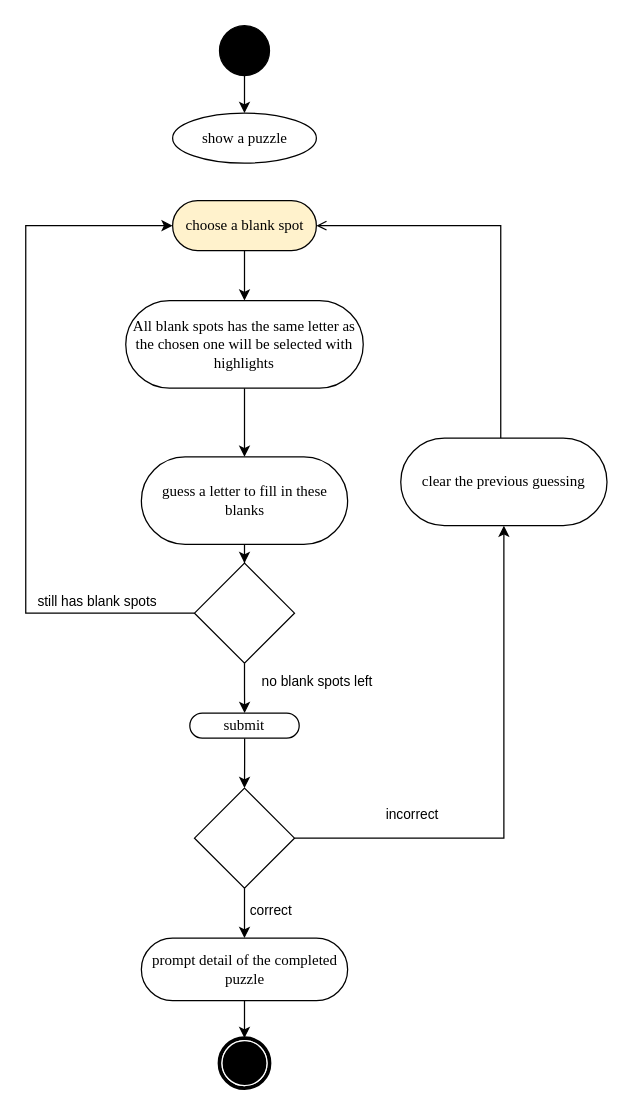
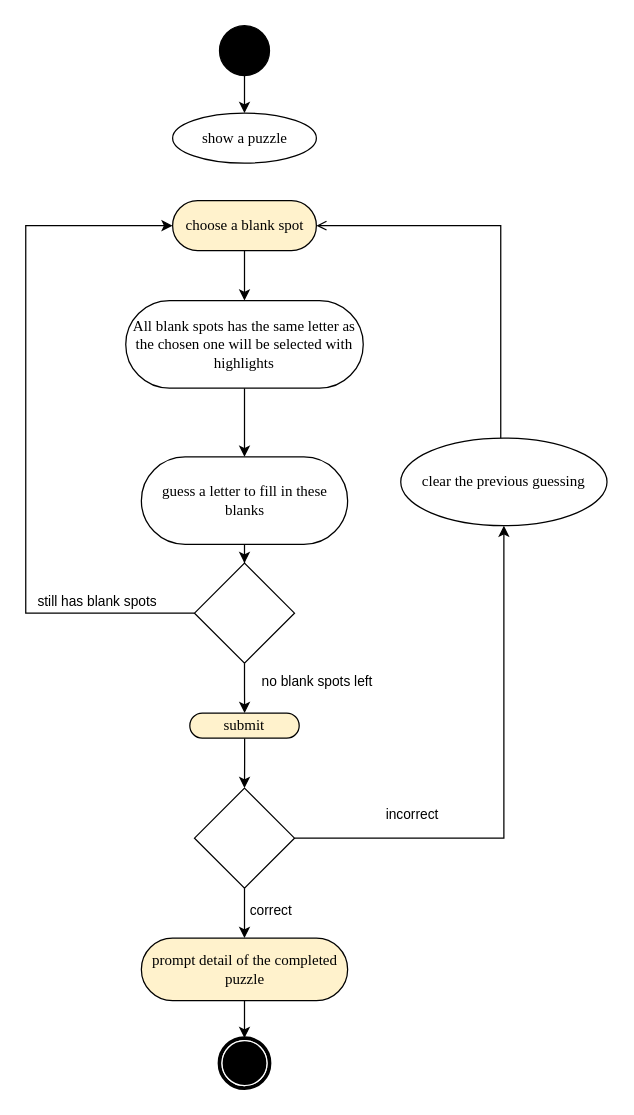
node "clear the previous guessing": shape rounded rectangle -> ellipse
node "submit": fillcolor #ffffff -> #fff2cc
node "prompt detail of the completed puzzle": fillcolor #ffffff -> #fff2cc
